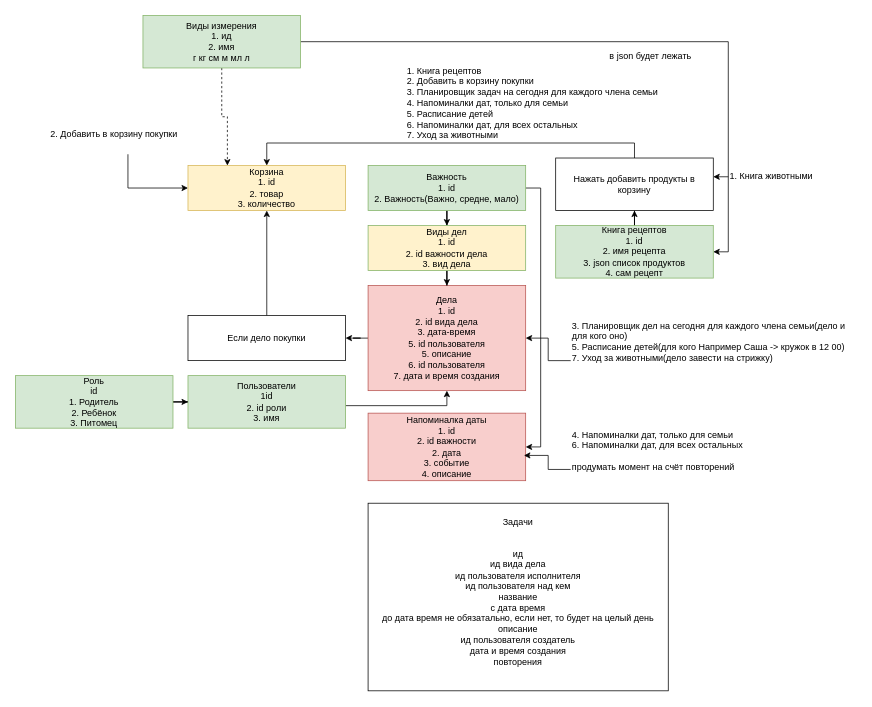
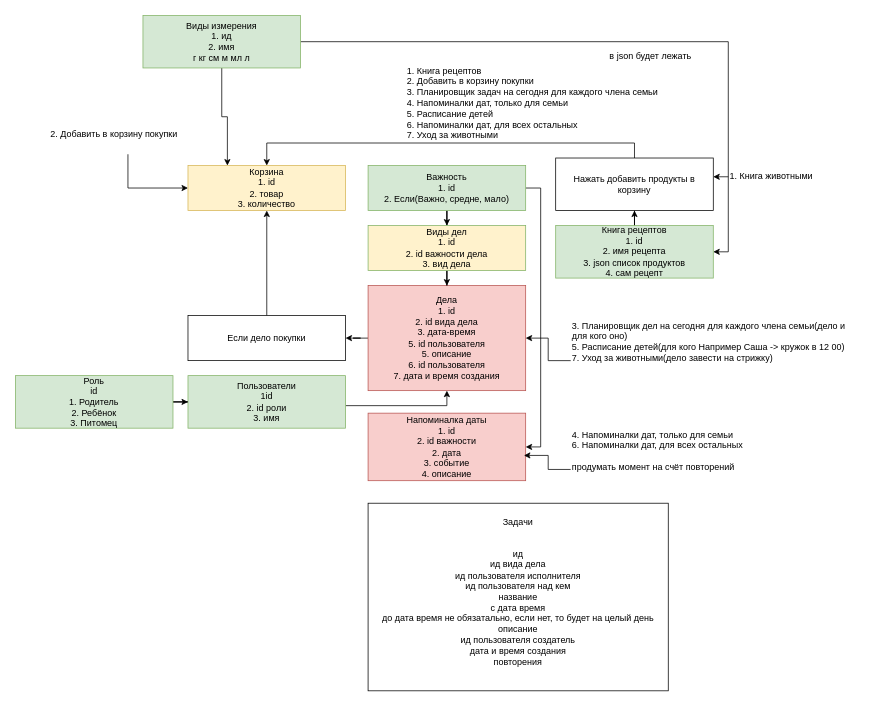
edge "Виды измерения 1. ид 2. имя г кг см м мл л" -> "Корзина 1. id 2. товар 3. количество": style dashed -> solid
node "Важность 1. id 2. Важность(Важно, средне, мало)": label "Важность 1. id 2. Важность(Важно, средне, мало)" -> "Важность 1. id 2. Если(Важно, средне, мало)"
